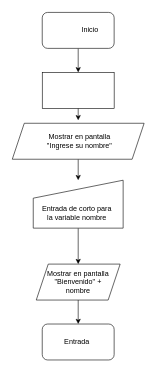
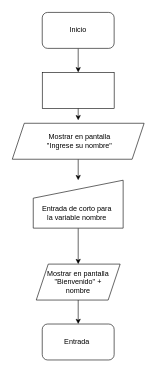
node "Inicio": moved (90, 30) -> (78, 30)
